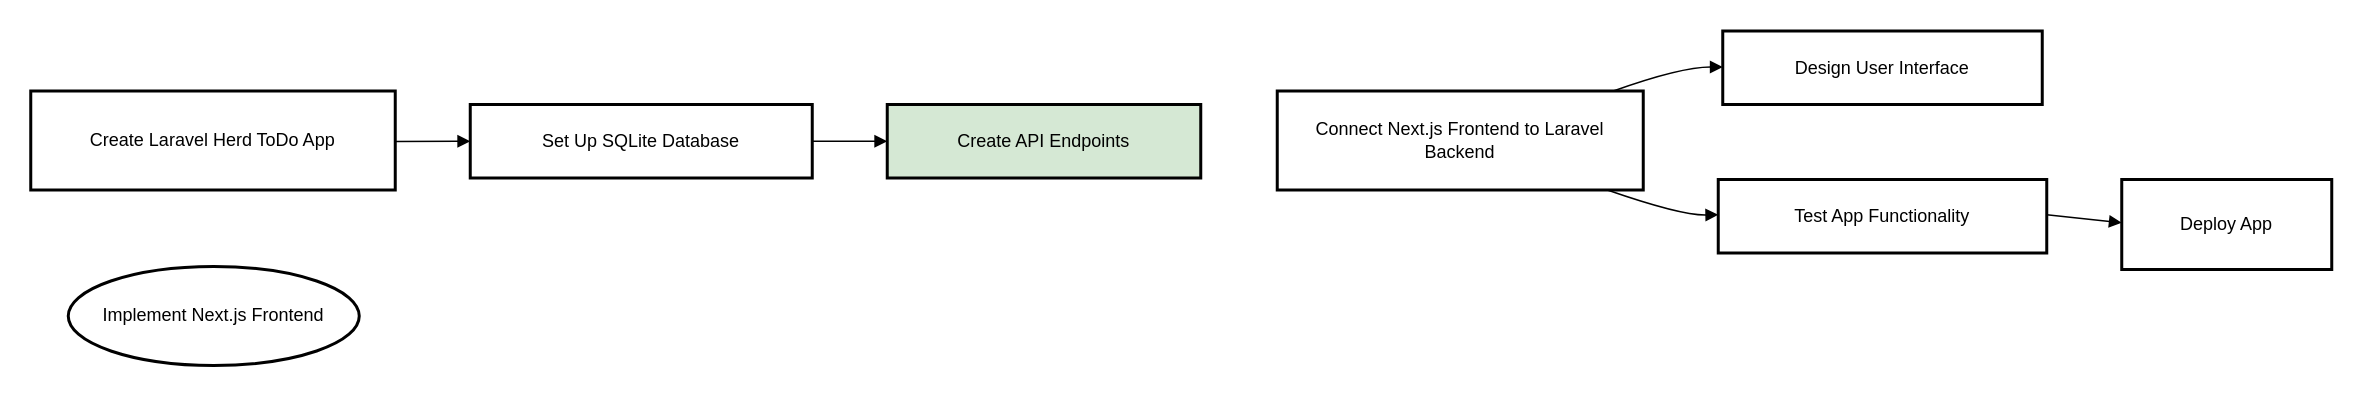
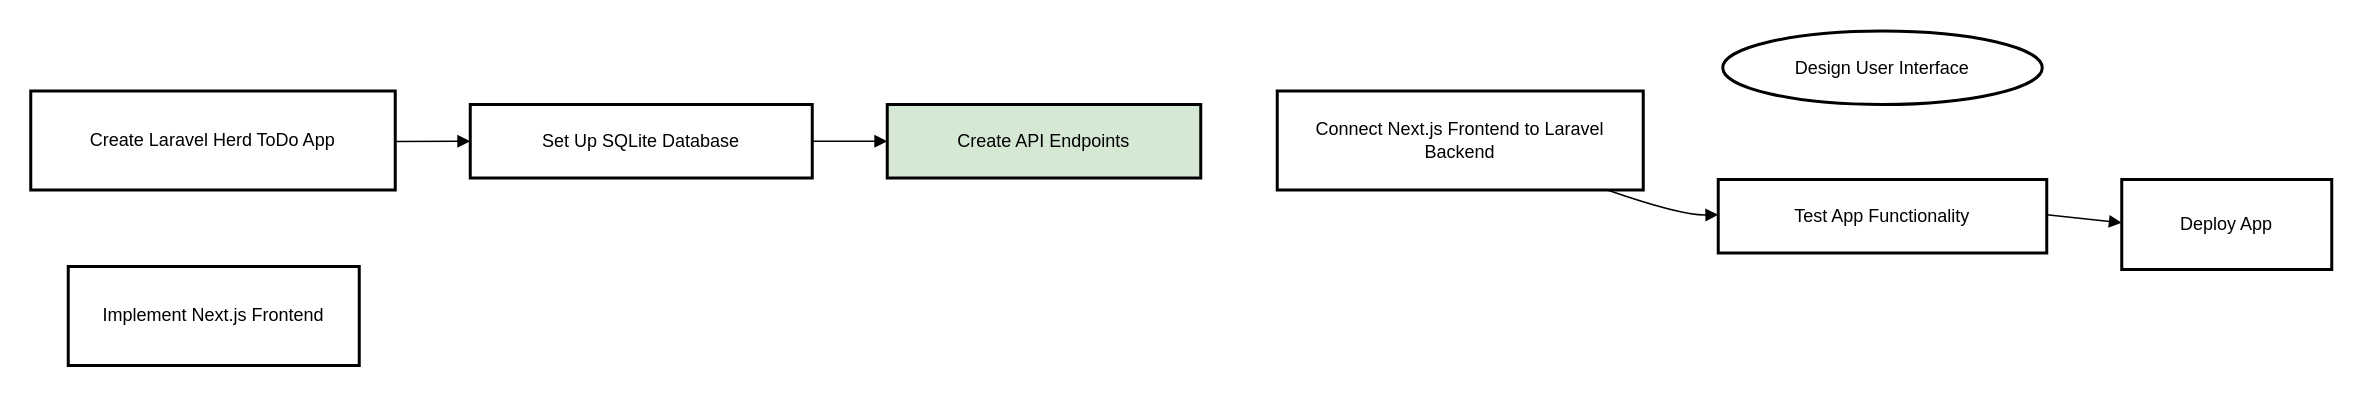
node "Design User Interface": shape rectangle -> ellipse
edge "Connect Next.js Frontend to Laravel Backend" -> "Design User Interface": removed
node "Implement Next.js Frontend": shape ellipse -> rectangle
